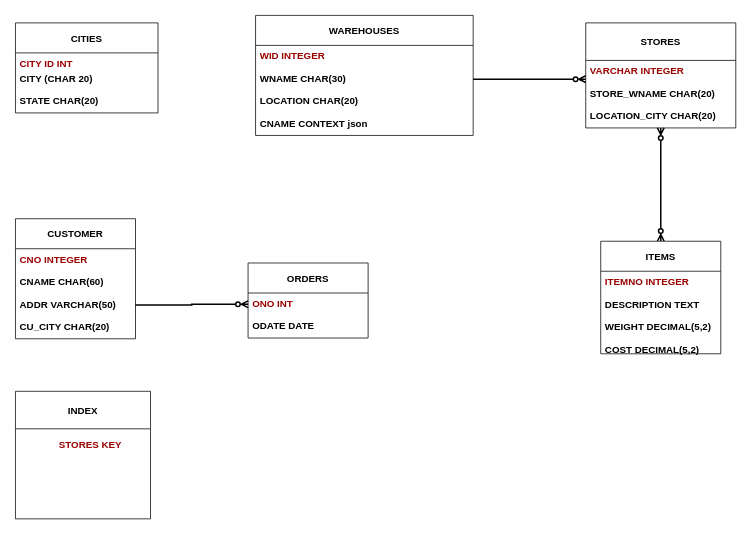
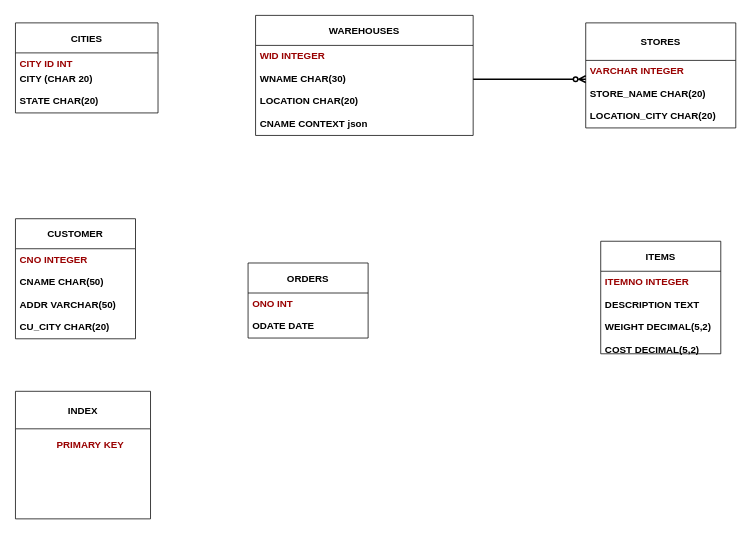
node "STORE_WNAME CHAR(20)": label "STORE_WNAME CHAR(20)" -> "STORE_NAME CHAR(20)"
edge "STORES" -- "ITEMS": removed
node "CNAME CHAR(60)": label "CNAME CHAR(60)" -> "CNAME CHAR(50)"
edge "ADDR VARCHAR(50)" -> "ONO INT": removed
node "STORES KEY": label "STORES KEY" -> "PRIMARY KEY"
